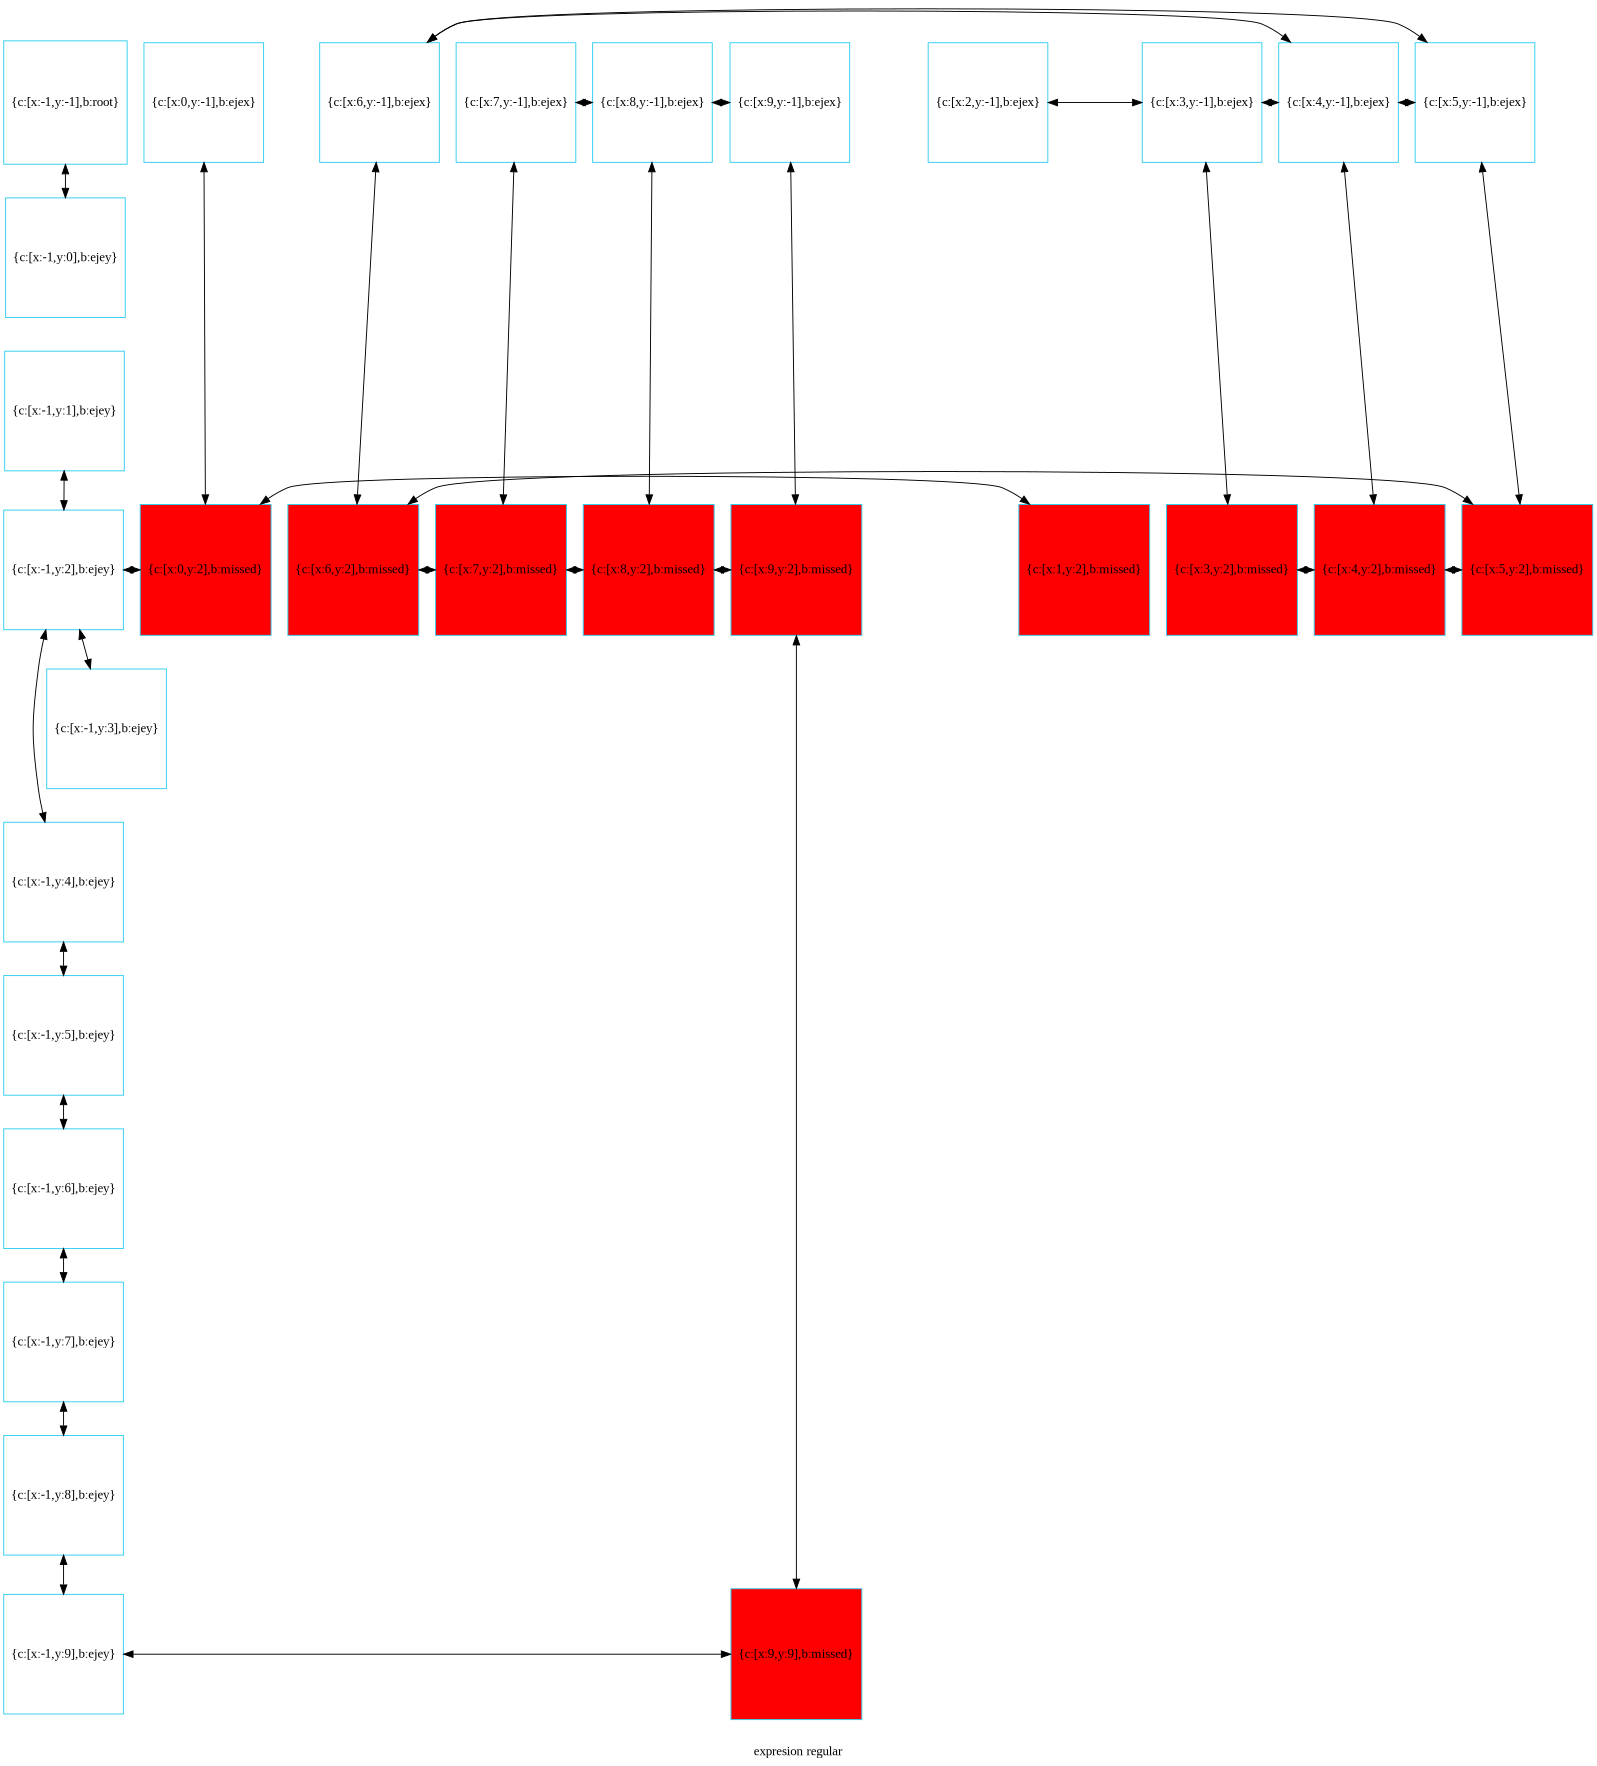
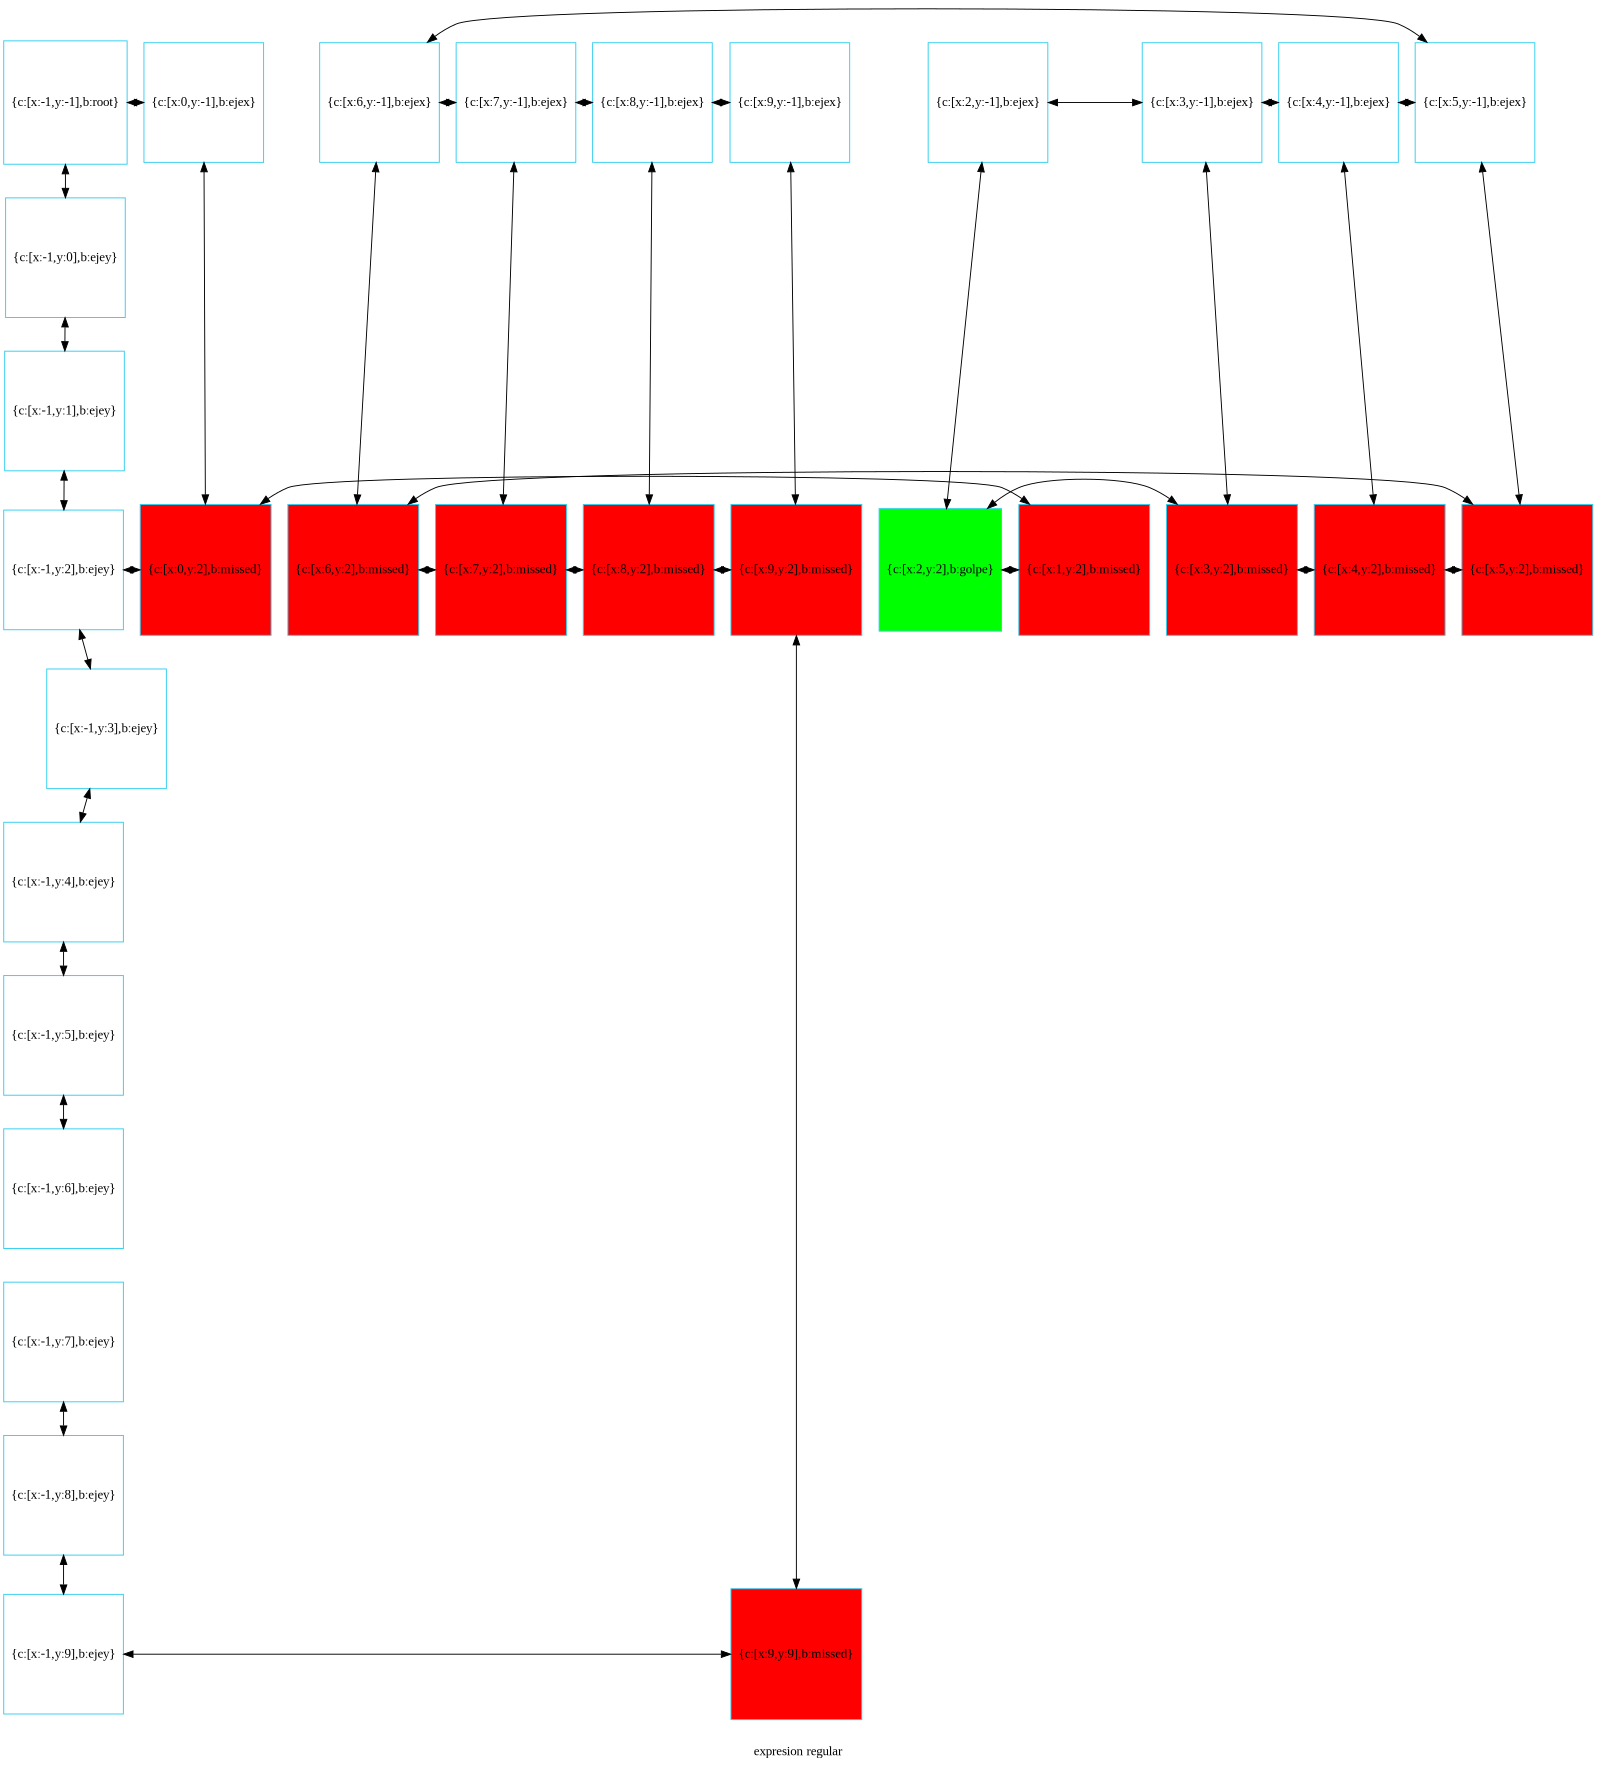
edge "{c:[x:6,y:-1],b:ejex}" -- "{c:[x:4,y:-1],b:ejex}": now "{c:[x:6,y:-1],b:ejex}" -- "{c:[x:7,y:-1],b:ejex}"
edge "{c:[x:-1,y:-1],b:root}" -- "{c:[x:0,y:-1],b:ejex}": added
edge "{c:[x:-1,y:0],b:ejey}" -- "{c:[x:-1,y:1],b:ejey}": added
node "{c:[x:2,y:2],b:golpe}": added
edge "{c:[x:-1,y:2],b:ejey}" -- "{c:[x:-1,y:4],b:ejey}": now "{c:[x:-1,y:3],b:ejey}" -- "{c:[x:-1,y:4],b:ejey}"
edge "{c:[x:-1,y:6],b:ejey}" -- "{c:[x:-1,y:7],b:ejey}": removed
